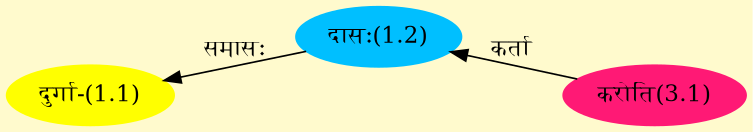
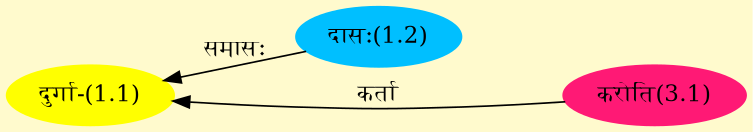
edge "करोति(3.1)" -> "दासः(1.2)": now "करोति(3.1)" -> "दुर्गा-(1.1)"
